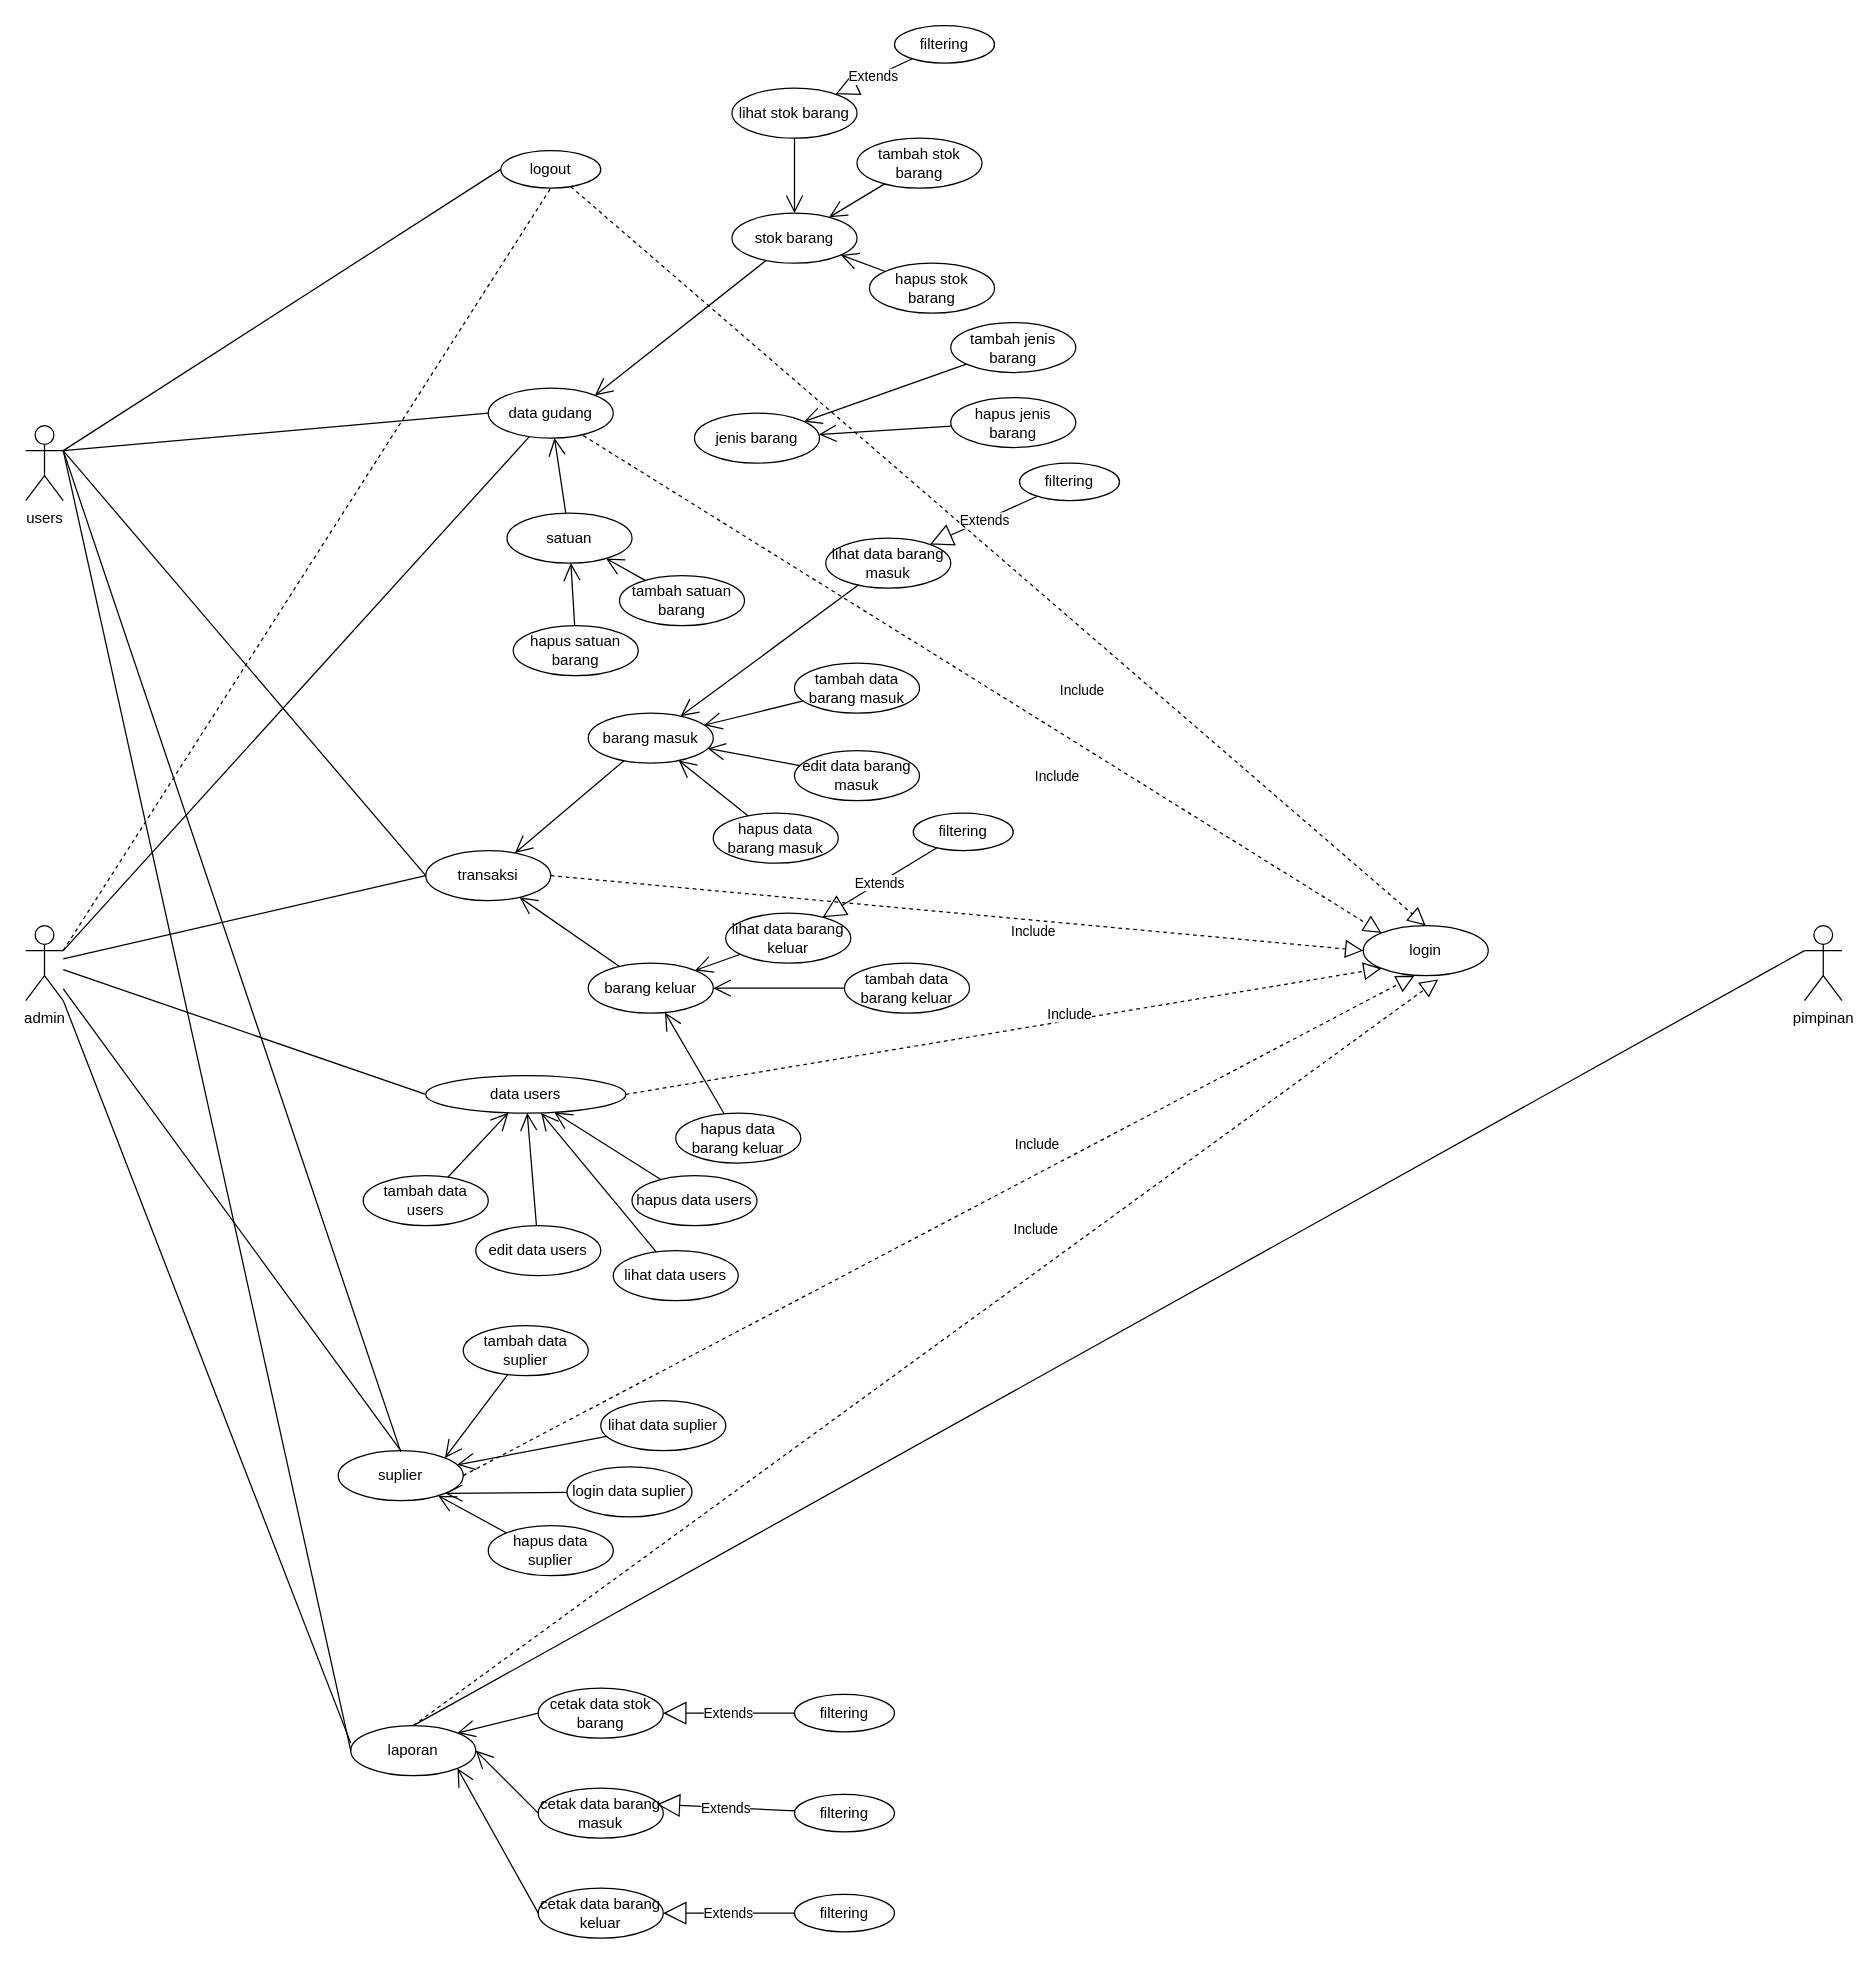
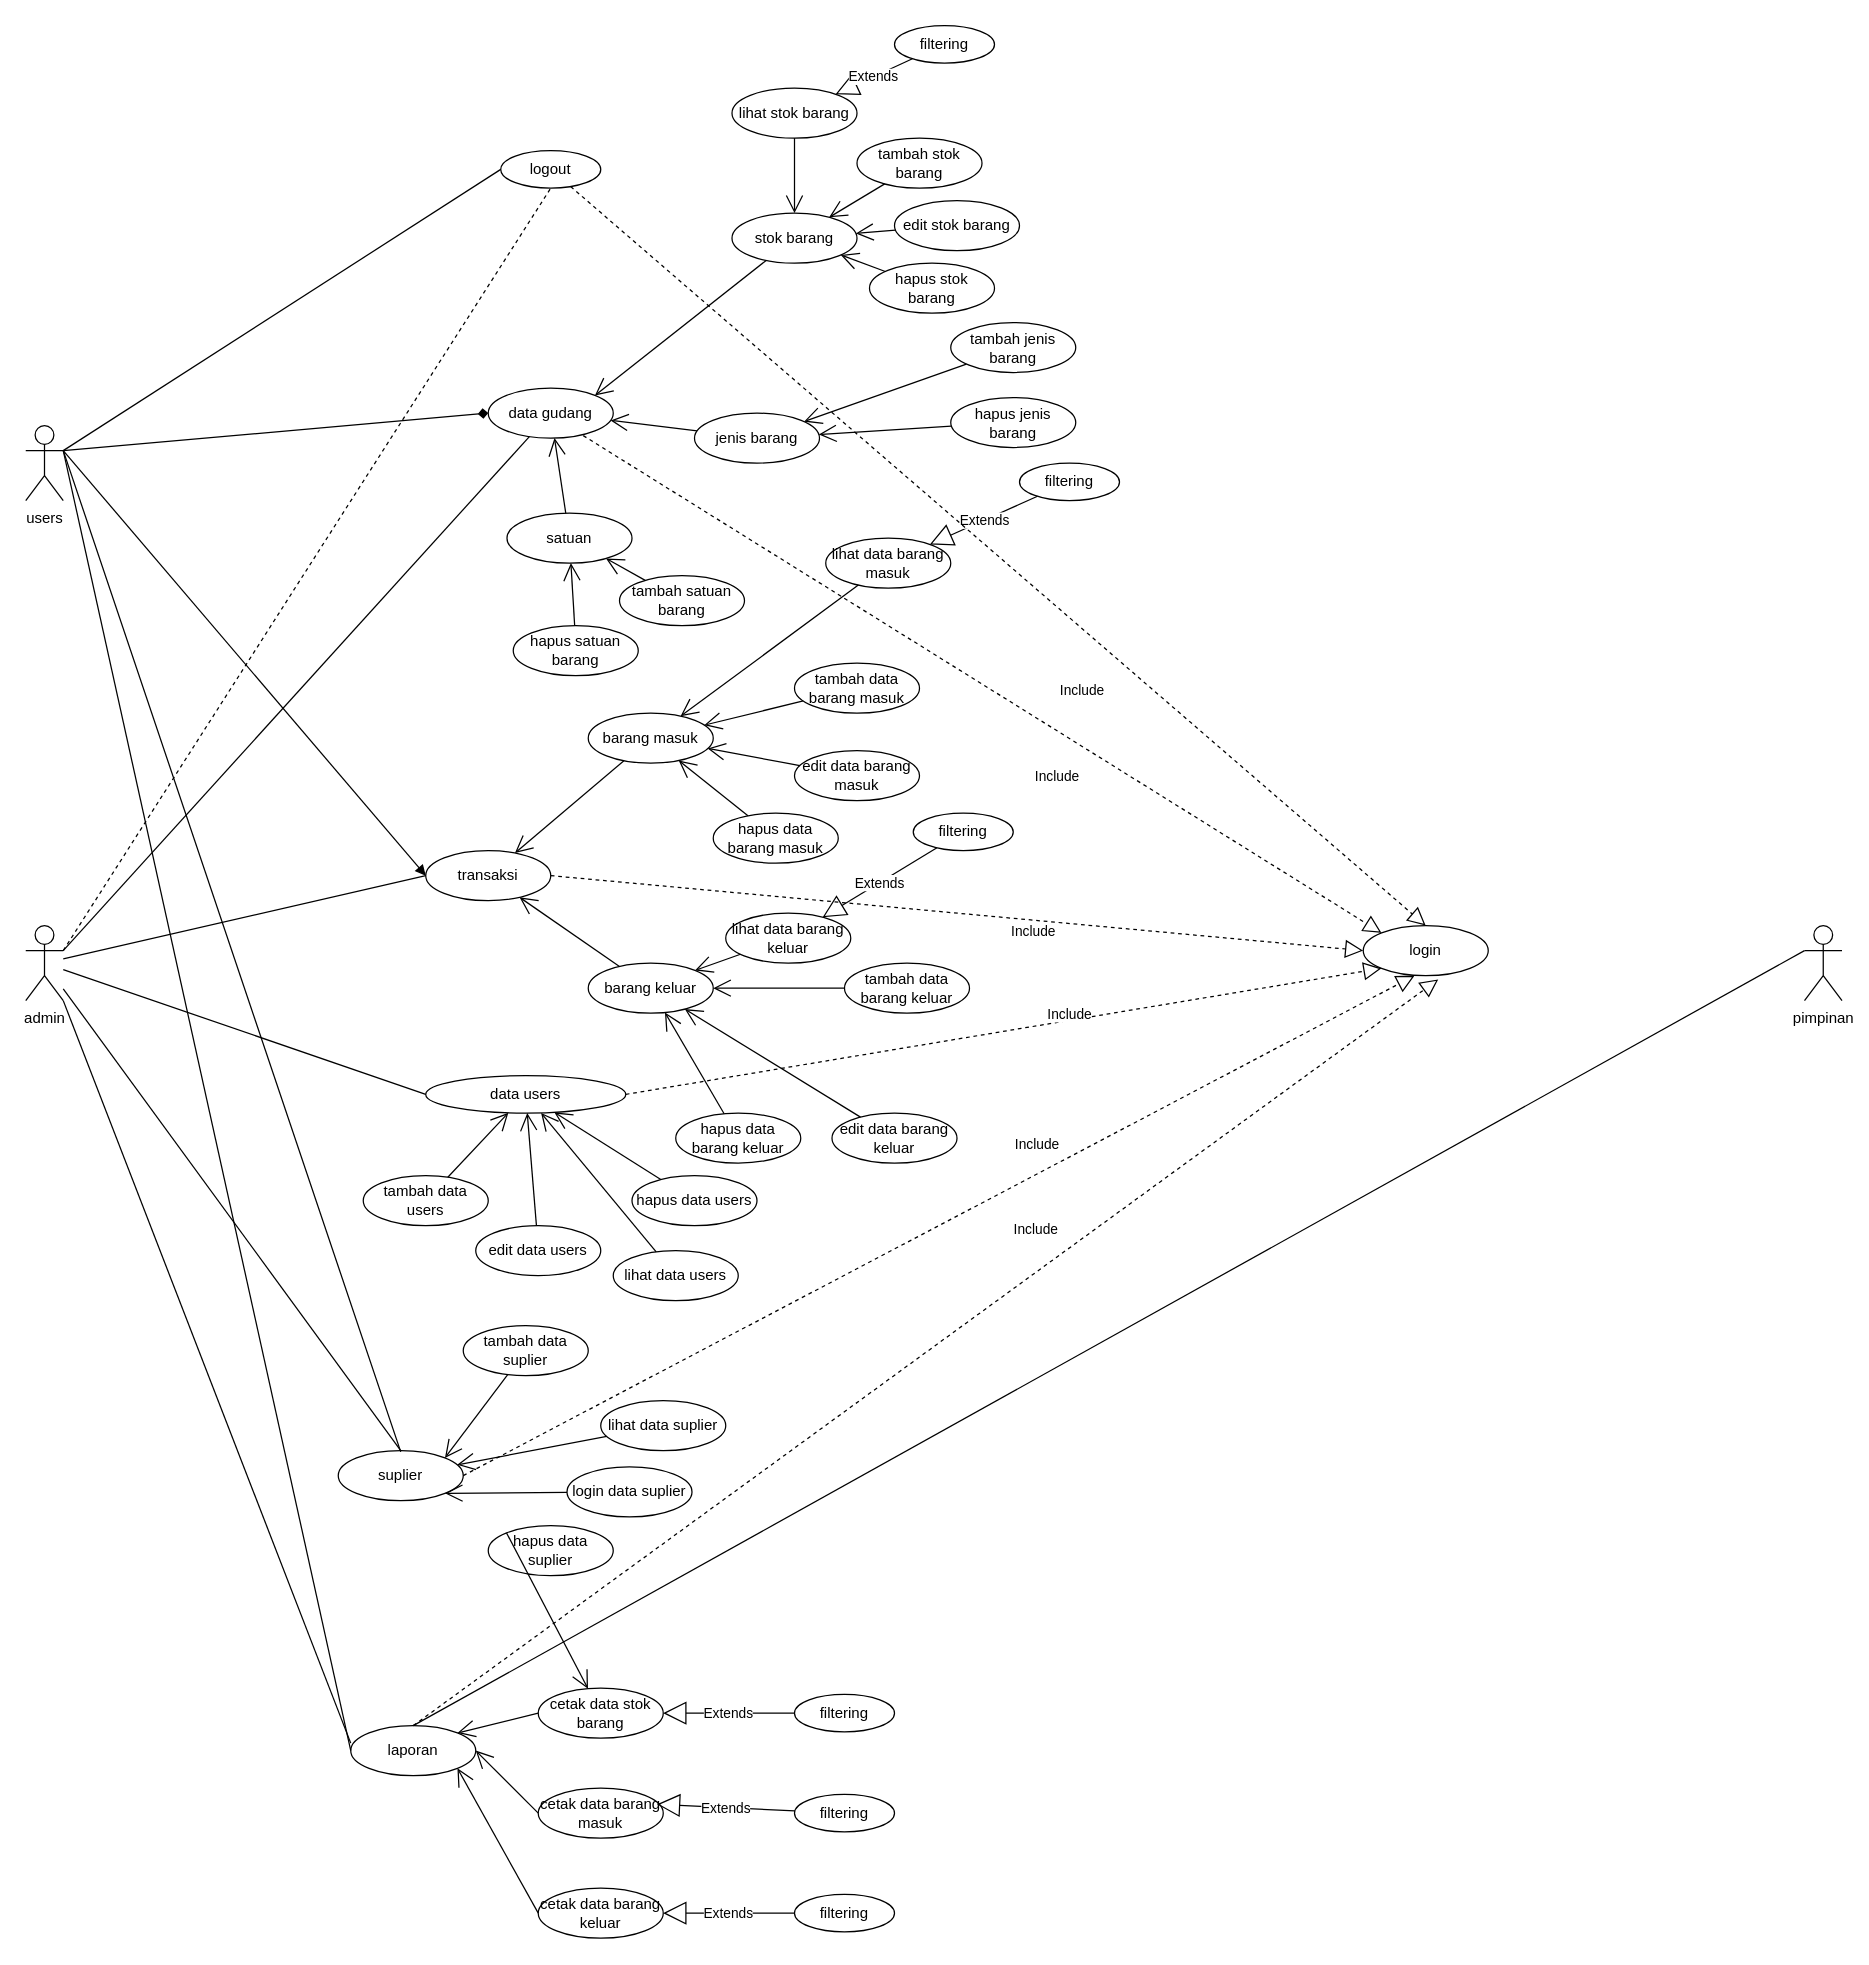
node "edit stok barang": added
edge "edit stok barang" -> "stok barang": added
edge "data gudang" -- "users": arrowhead none -> diamond
edge "jenis barang" -> "data gudang": added
edge "users" -- "transaksi": arrowhead none -> block
edge "edit data barang keluar" -> "barang keluar": added
node "edit data barang keluar": added
edge "hapus data suplier" -> "suplier": now "hapus data suplier" -> "cetak data stok barang"
